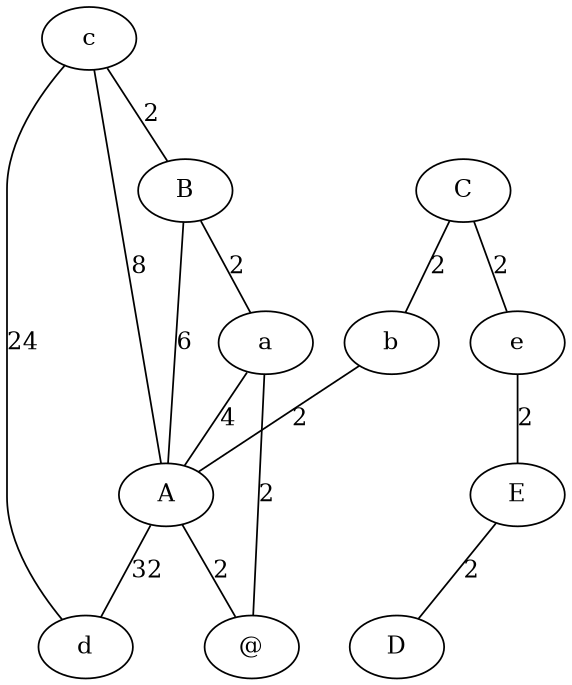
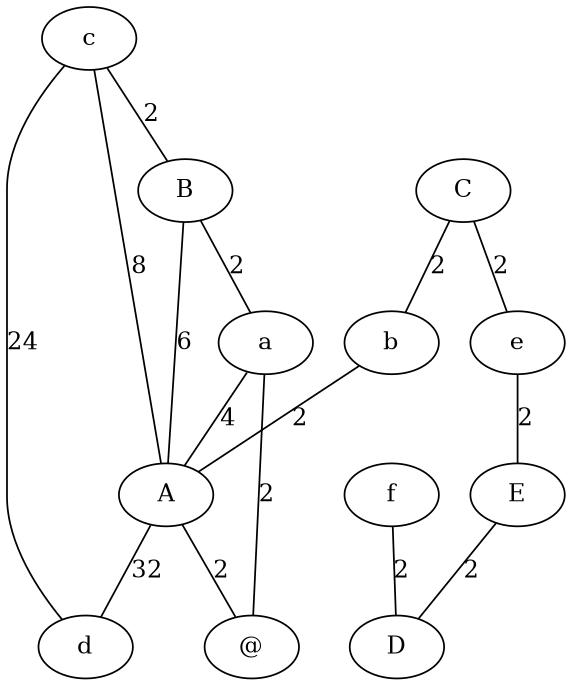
node "f": added
